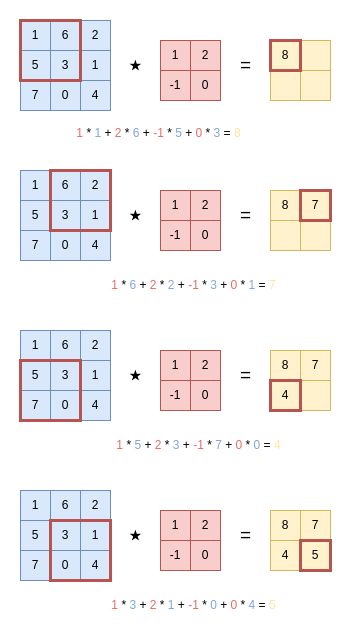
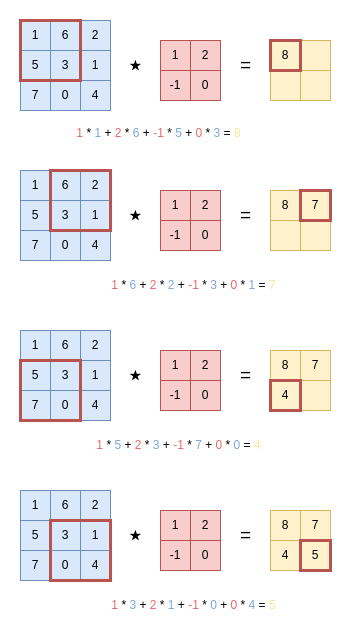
node "1 * 5 + 2 * 3 + -1 * 7 + 0 * 0 = 4": moved (199, 446) -> (179, 446)
